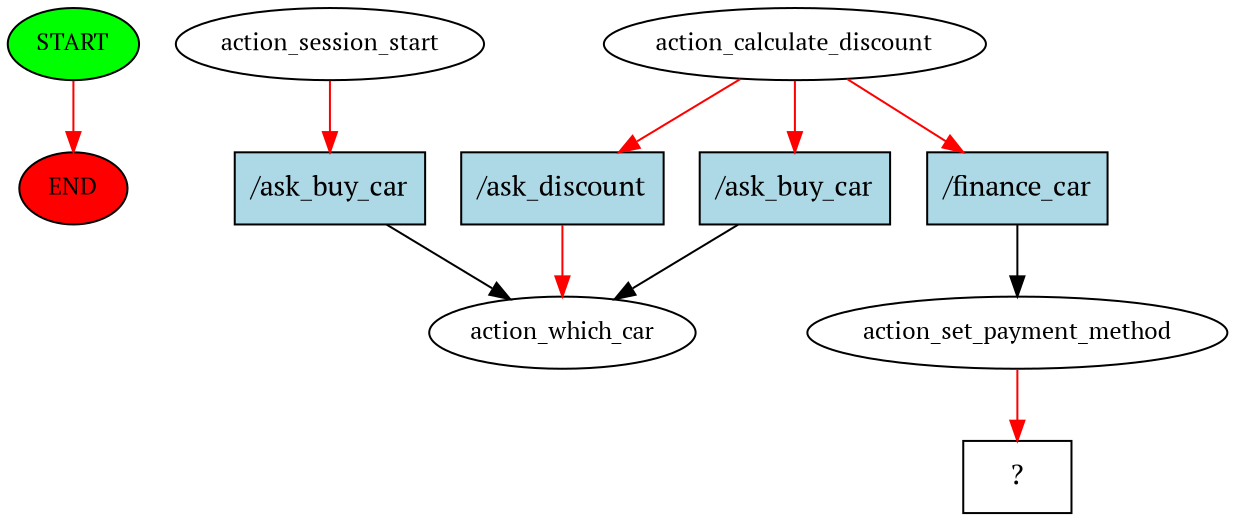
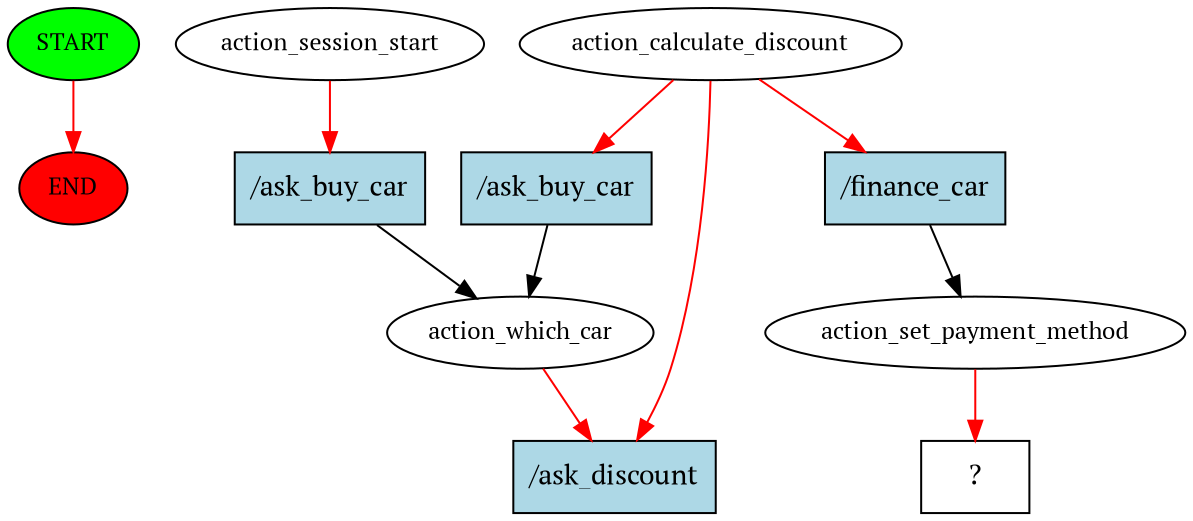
edge "/ask_discount" -> "action_which_car": reversed
